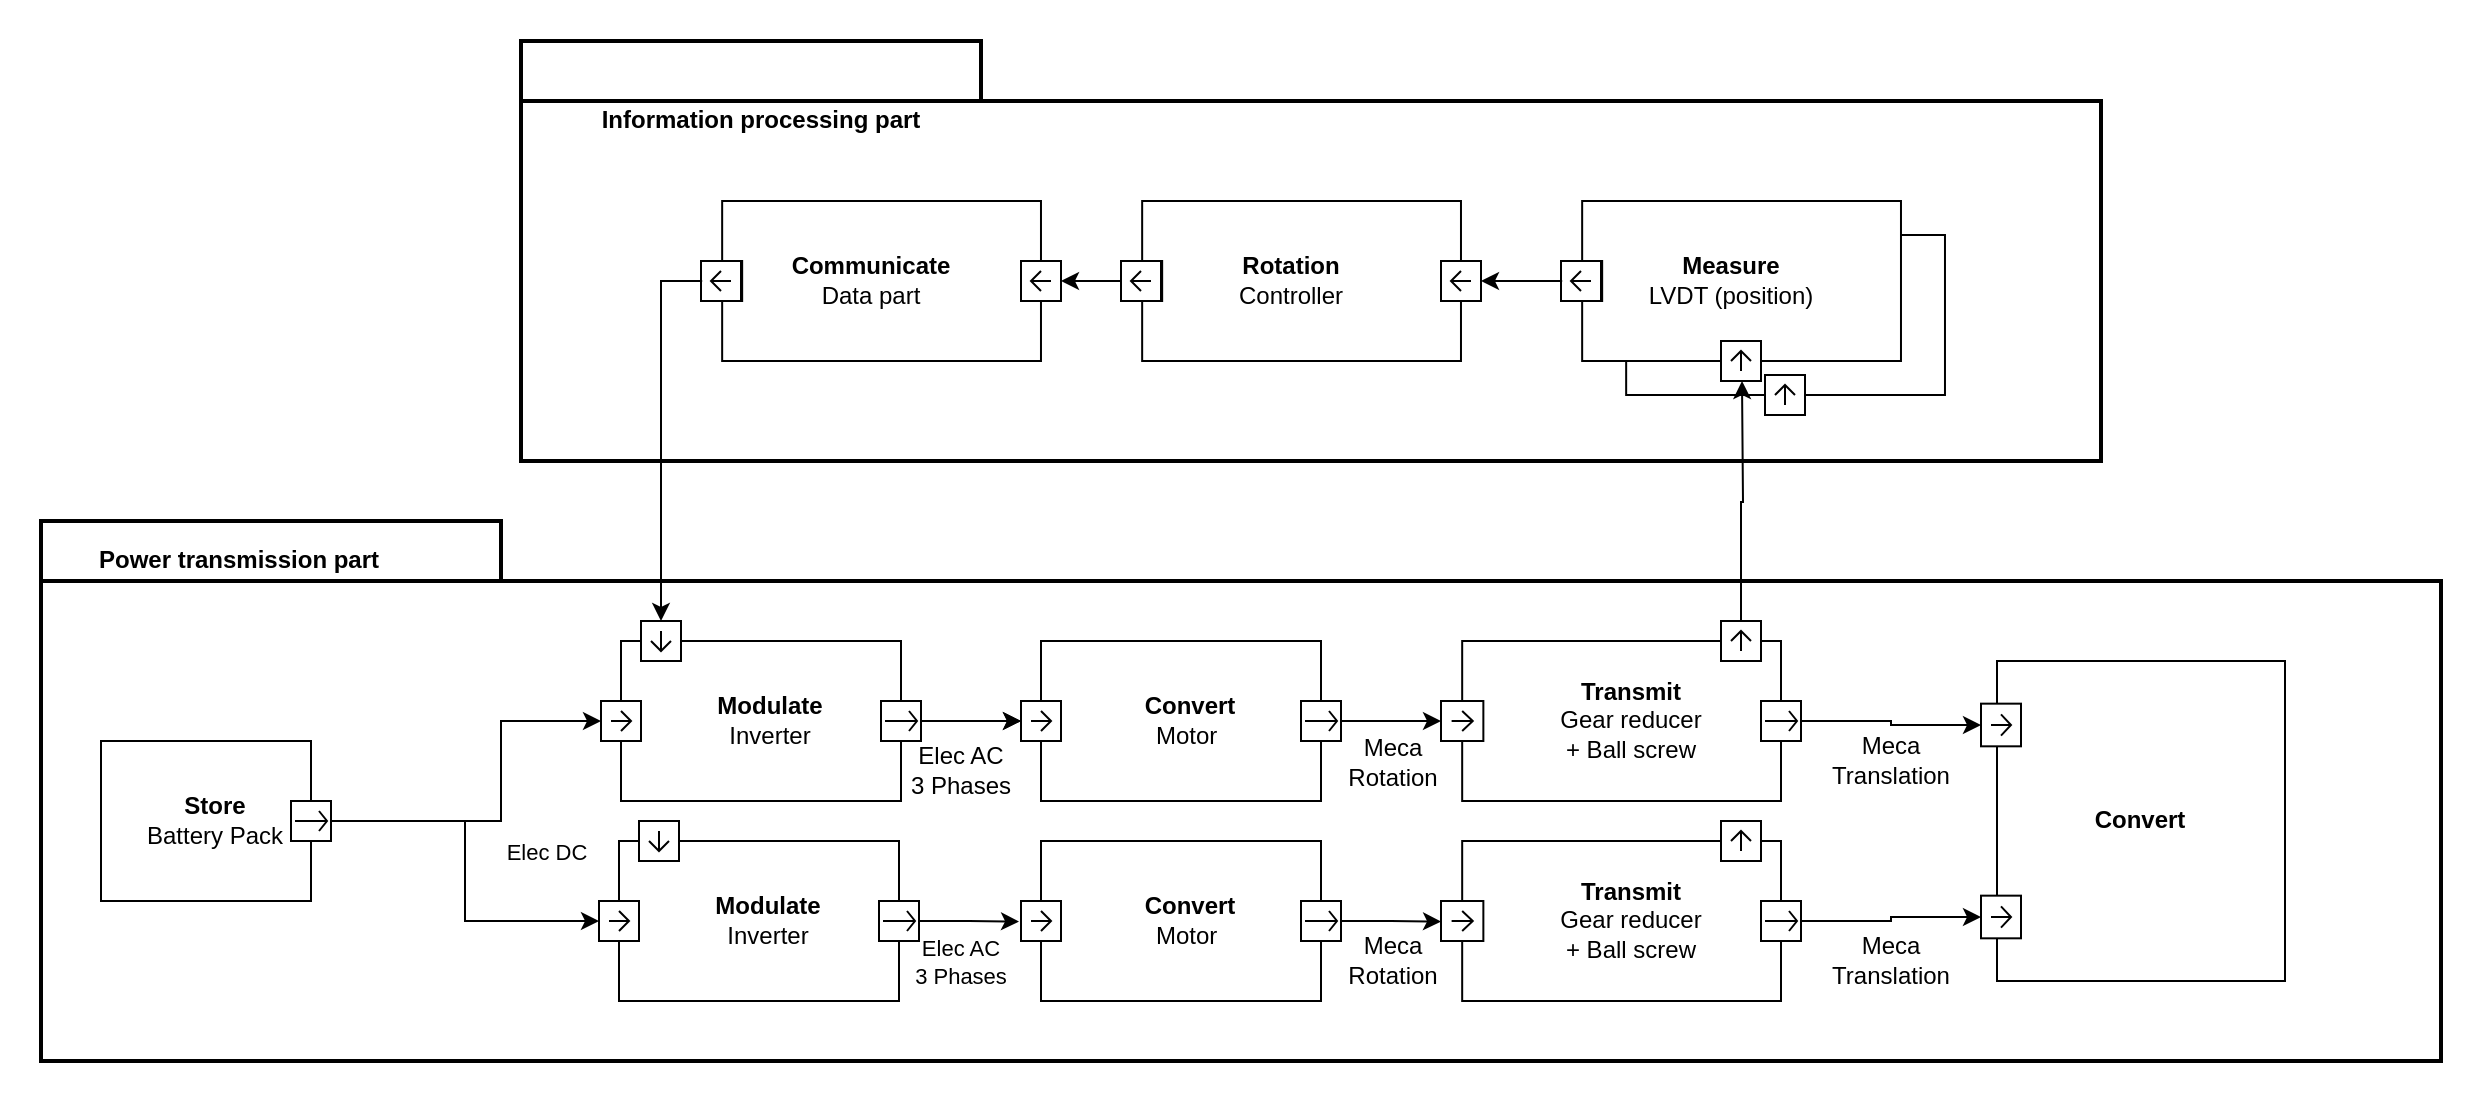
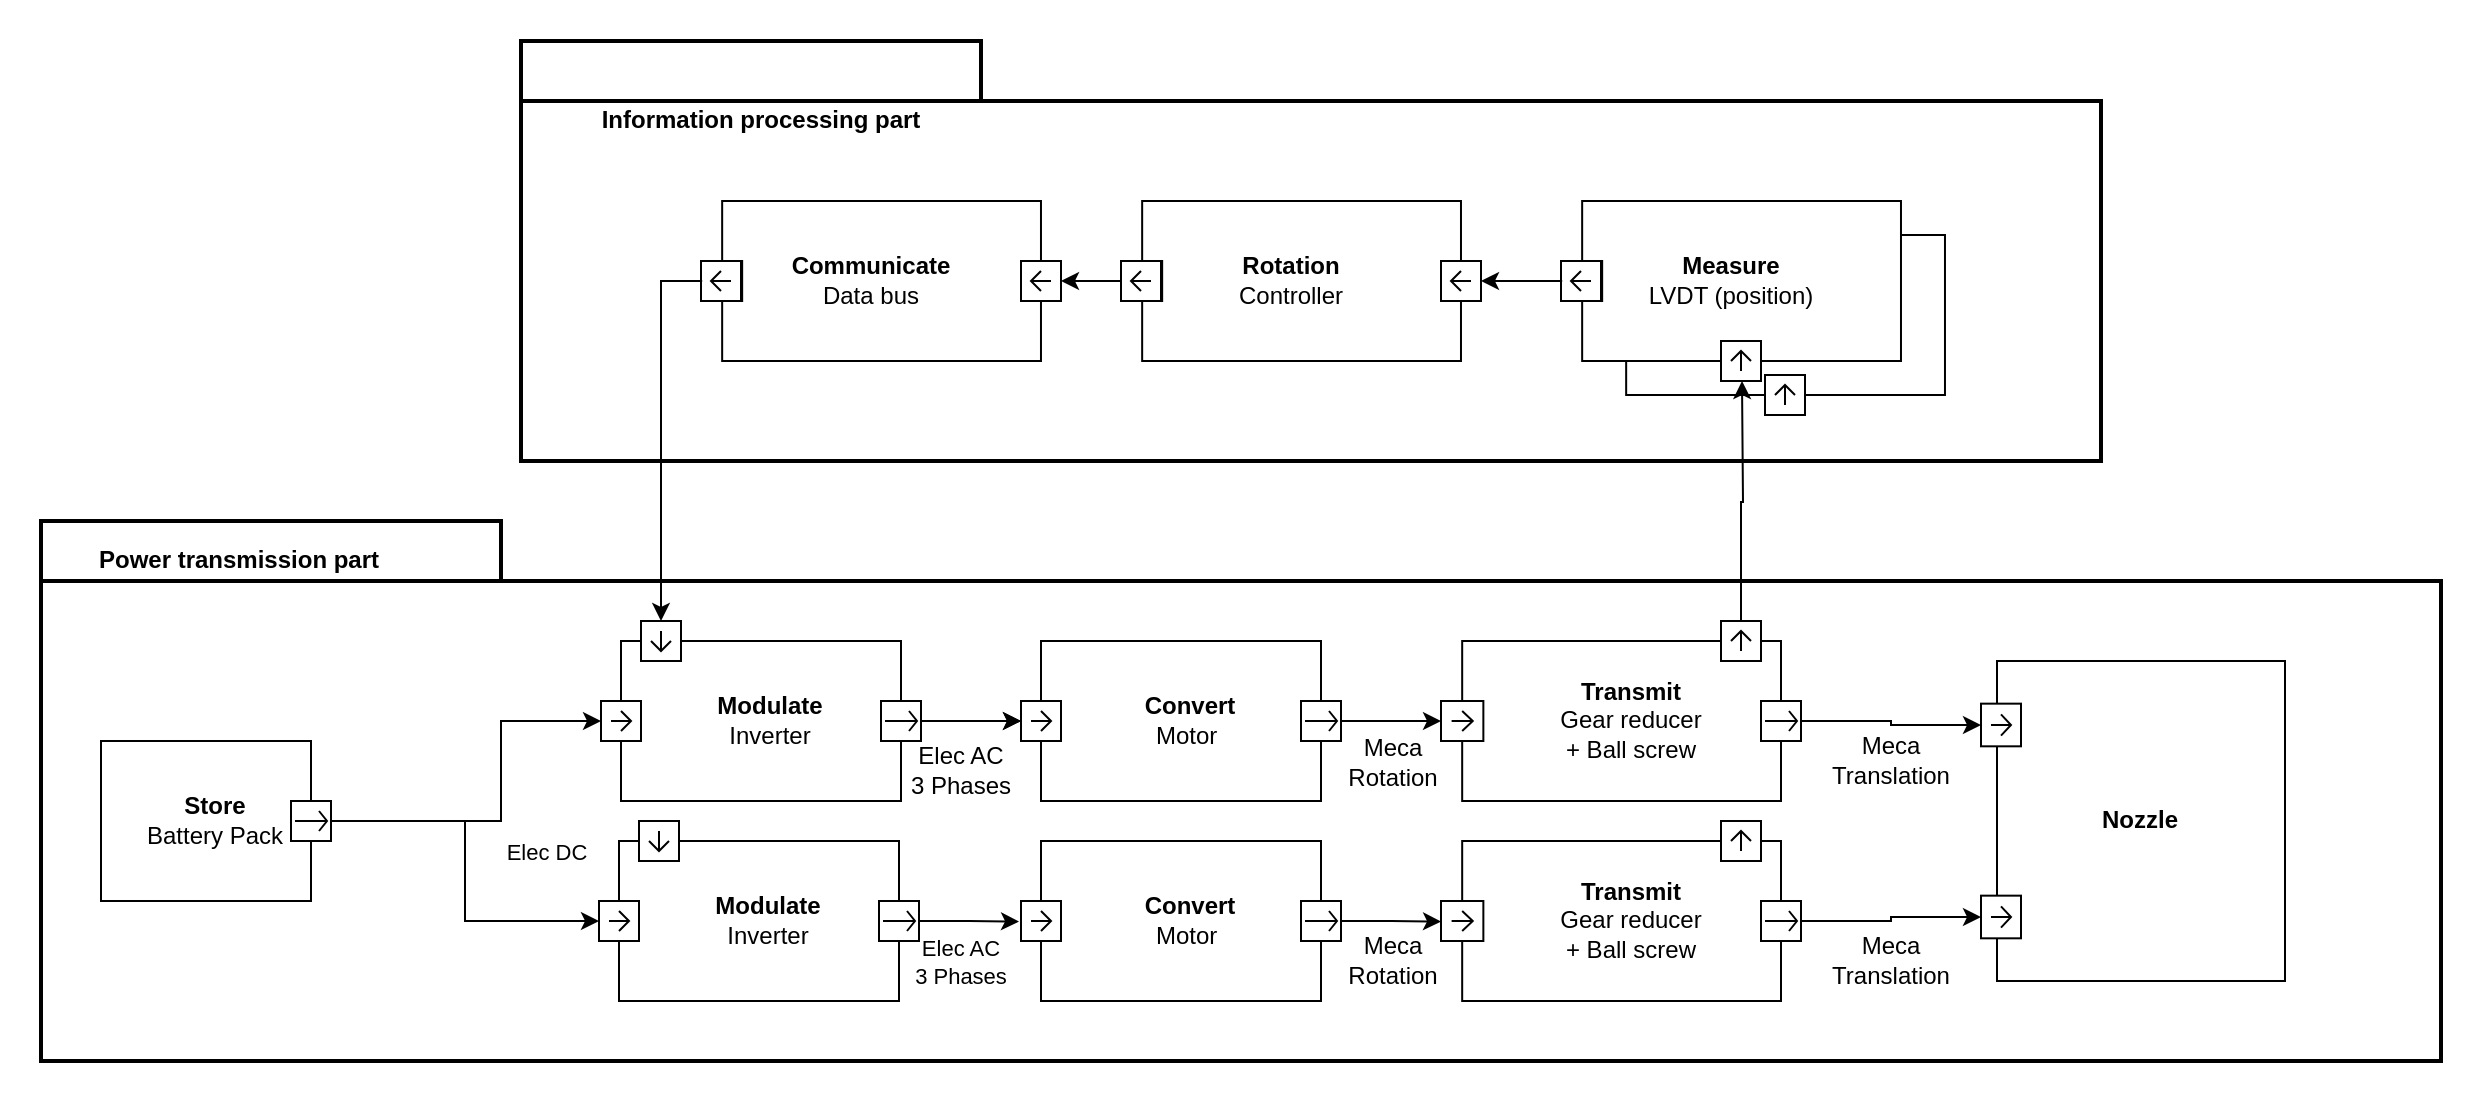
node "Communicate Data part": label "Communicate Data part" -> "Communicate Data bus"
node "Convert": label "Convert" -> "Nozzle"
